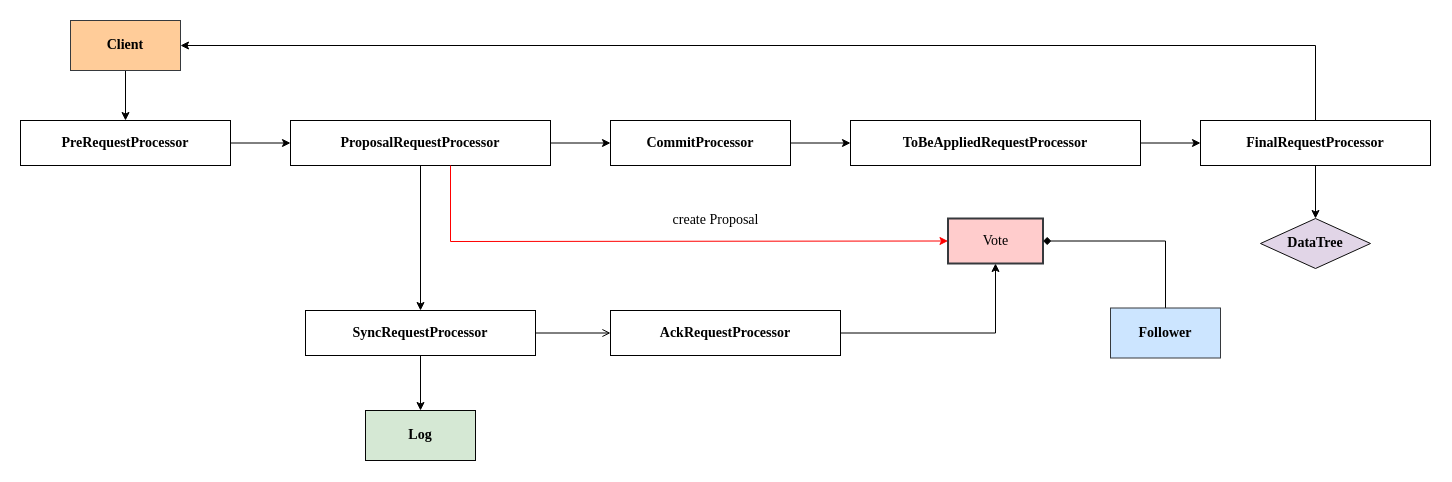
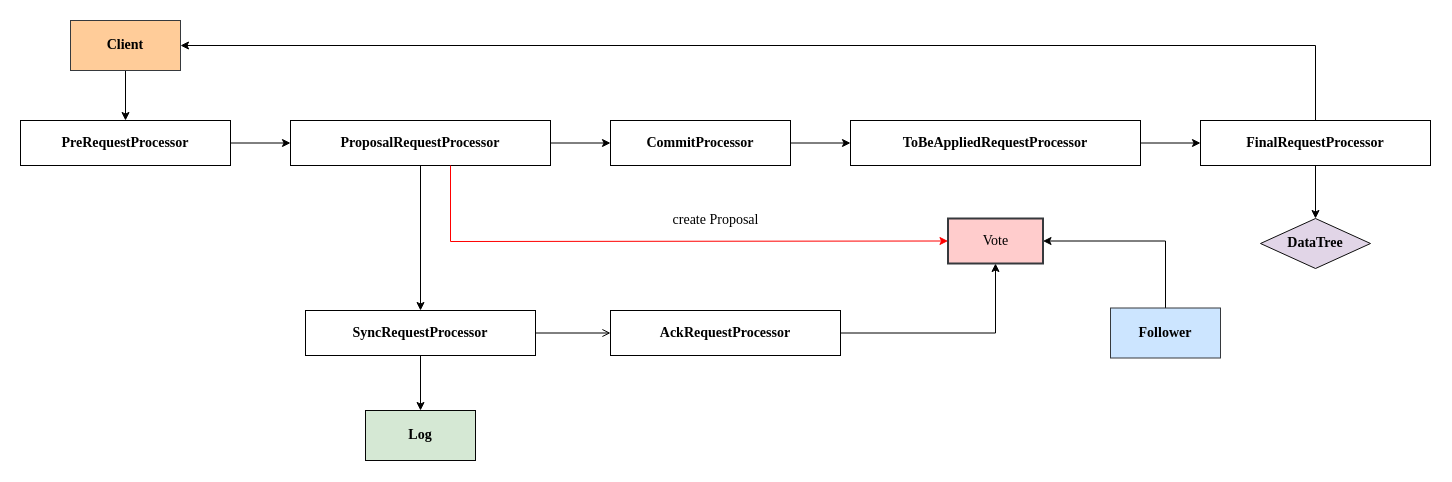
edge "Follower" -> "Vote": arrowhead diamond -> classic
